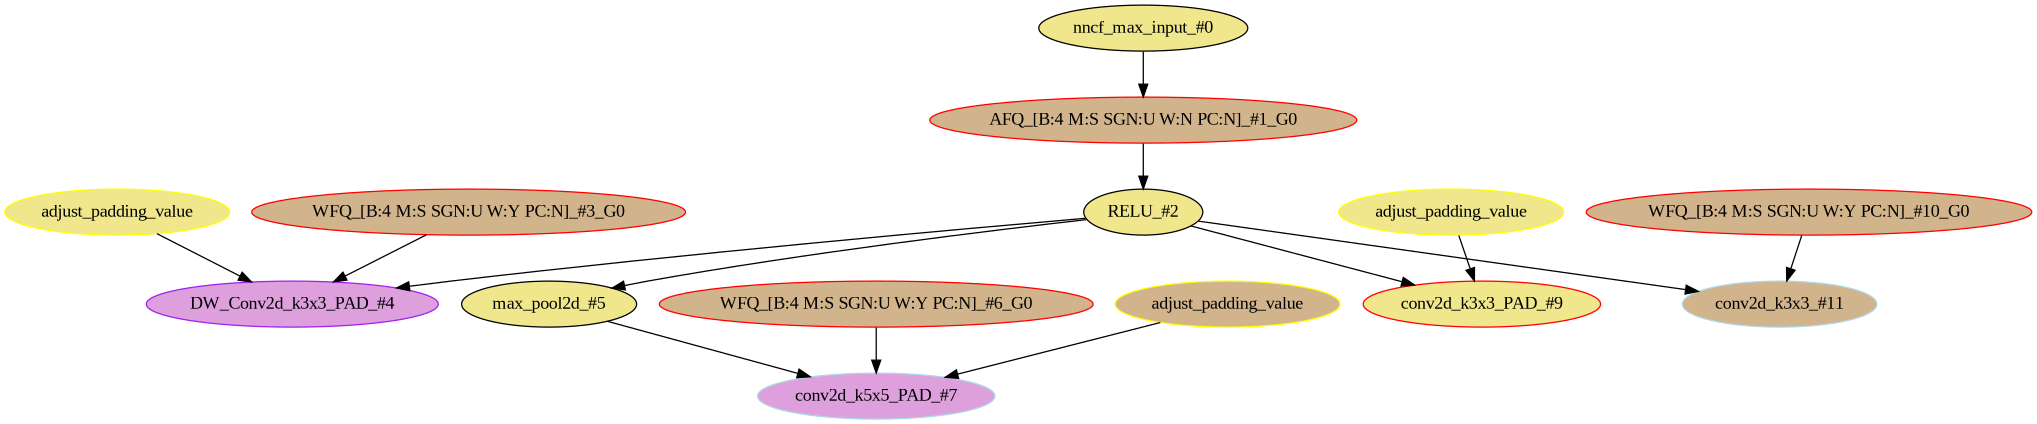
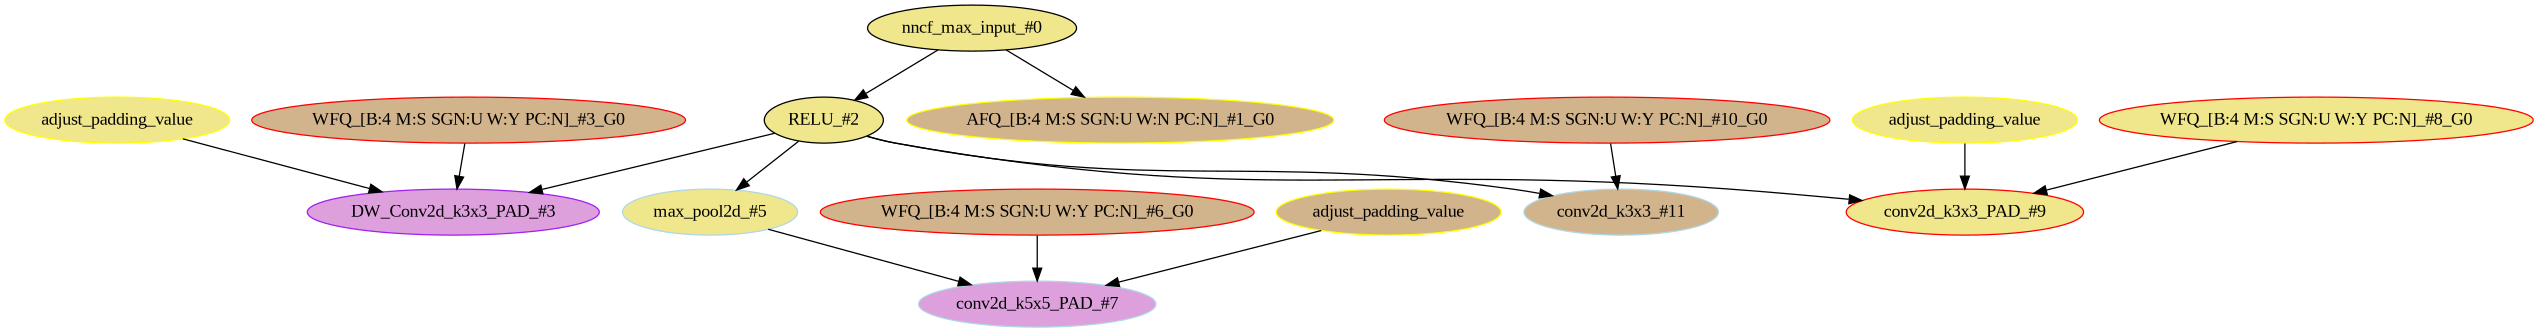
node "AFQ_[B:4 M:S SGN:U W:N PC:N]_#1_G0": color red -> yellow
node "WFQ_[B:4 M:S SGN:U W:Y PC:N]_#8_G0": added
edge "AFQ_[B:4 M:S SGN:U W:N PC:N]_#1_G0" -> "RELU_#2": now "nncf_max_input_#0" -> "RELU_#2"
node "DW_Conv2d_k3x3_PAD_#4": label "DW_Conv2d_k3x3_PAD_#4" -> "DW_Conv2d_k3x3_PAD_#3"
node "max_pool2d_#5": color black -> lightblue
